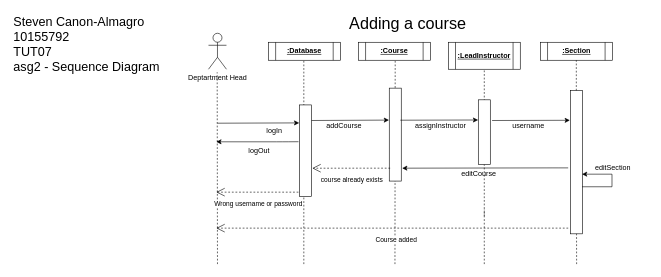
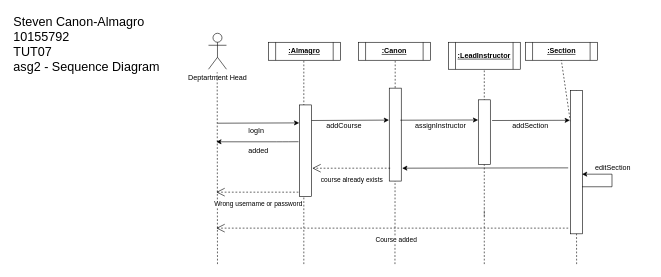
node "Adding a course": removed
node ":Database": label ":Database" -> ":Almagro"
node ":Course": label ":Course" -> ":Canon"
node ":Section": moved (577, 51) -> (562, 51)
node "username": label "username" -> "addSection"
node "logIn": moved (278, 131) -> (260, 131)
node "logOut": label "logOut" -> "added"
node "editCourse": removed
